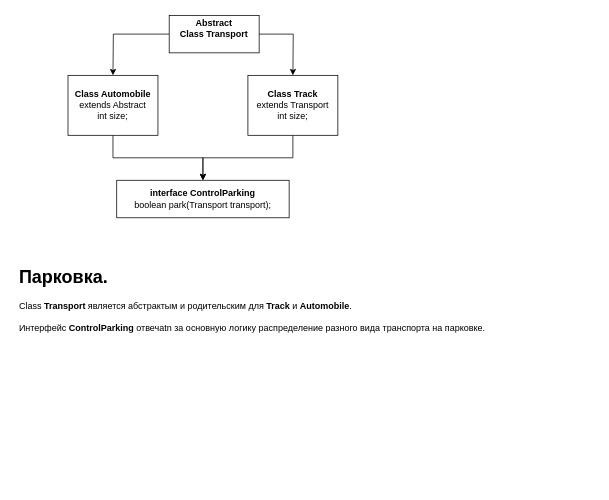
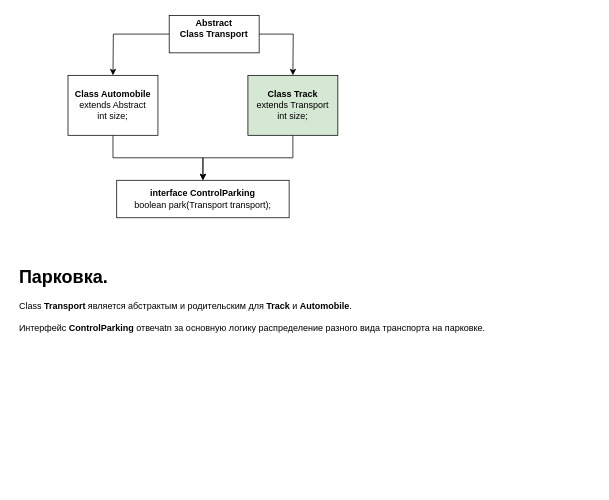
node "Class Track extends Transport int size;": fillcolor #ffffff -> #d5e8d4
